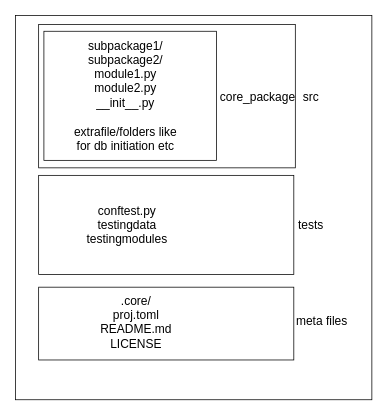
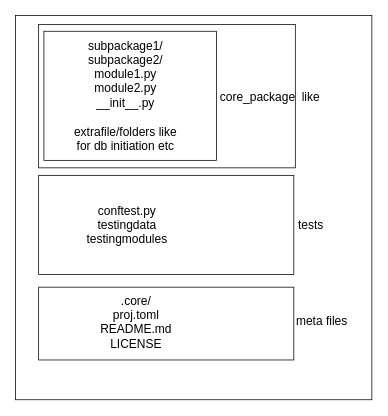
node "src": label "src" -> "like"
